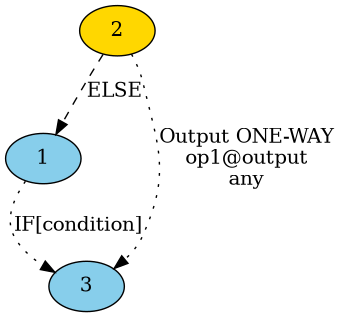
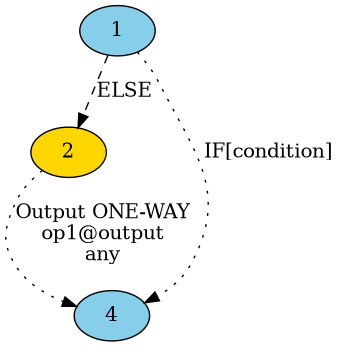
edge "2" -> "1": reversed
node "3": label "3" -> "4"
